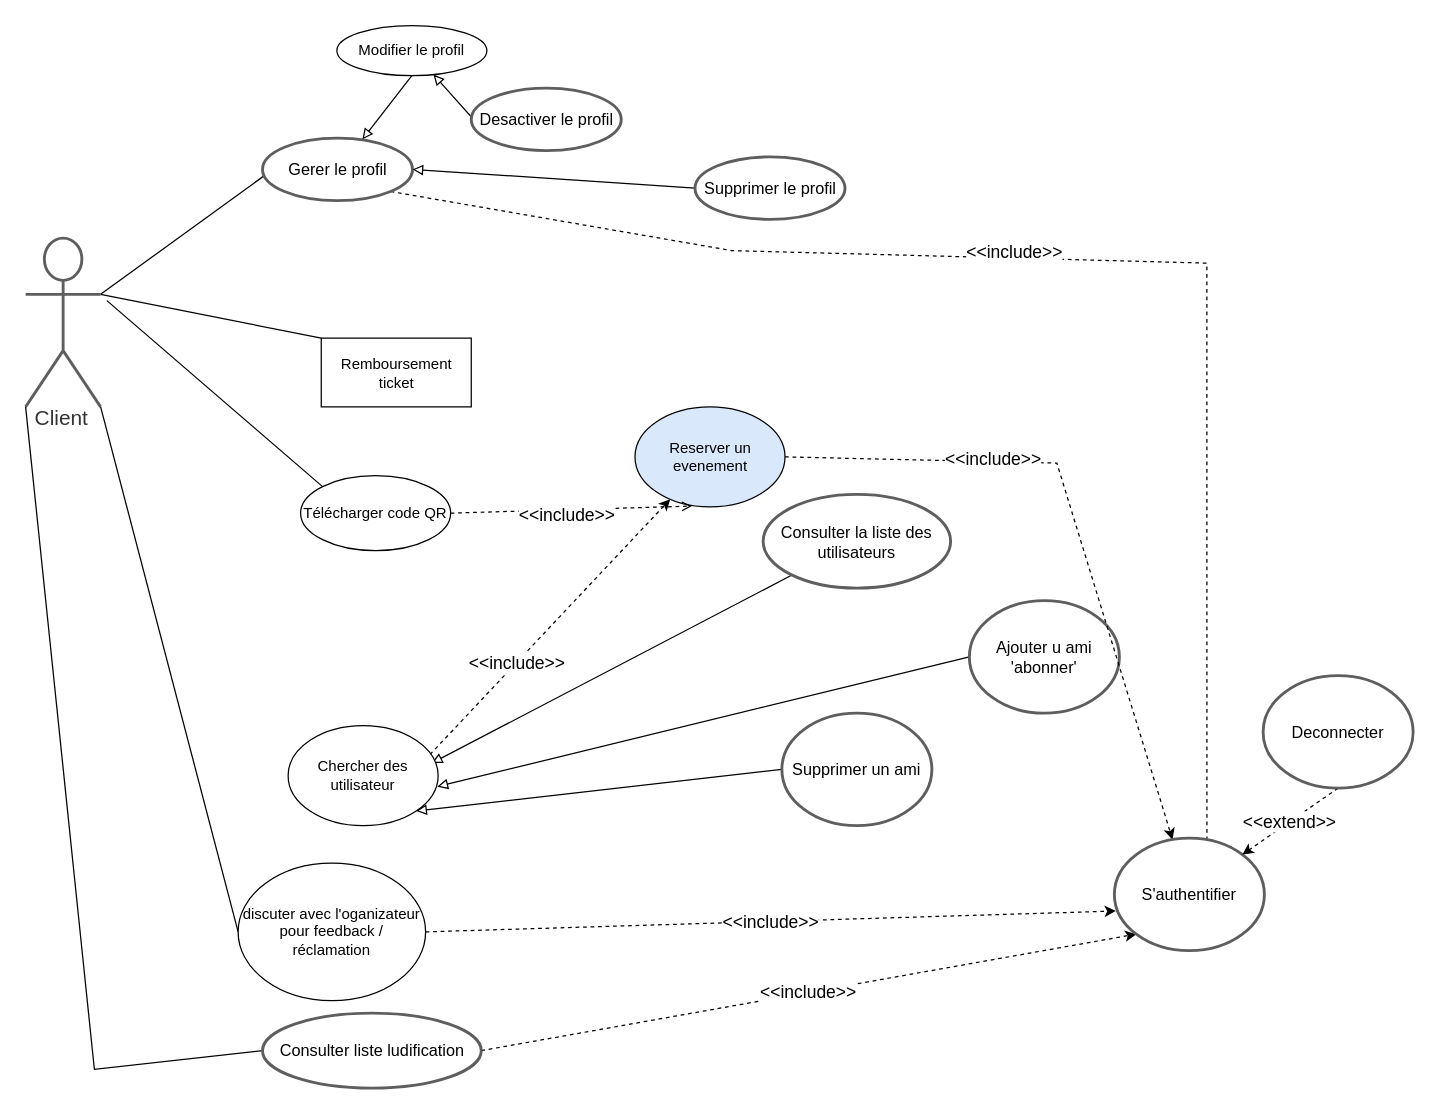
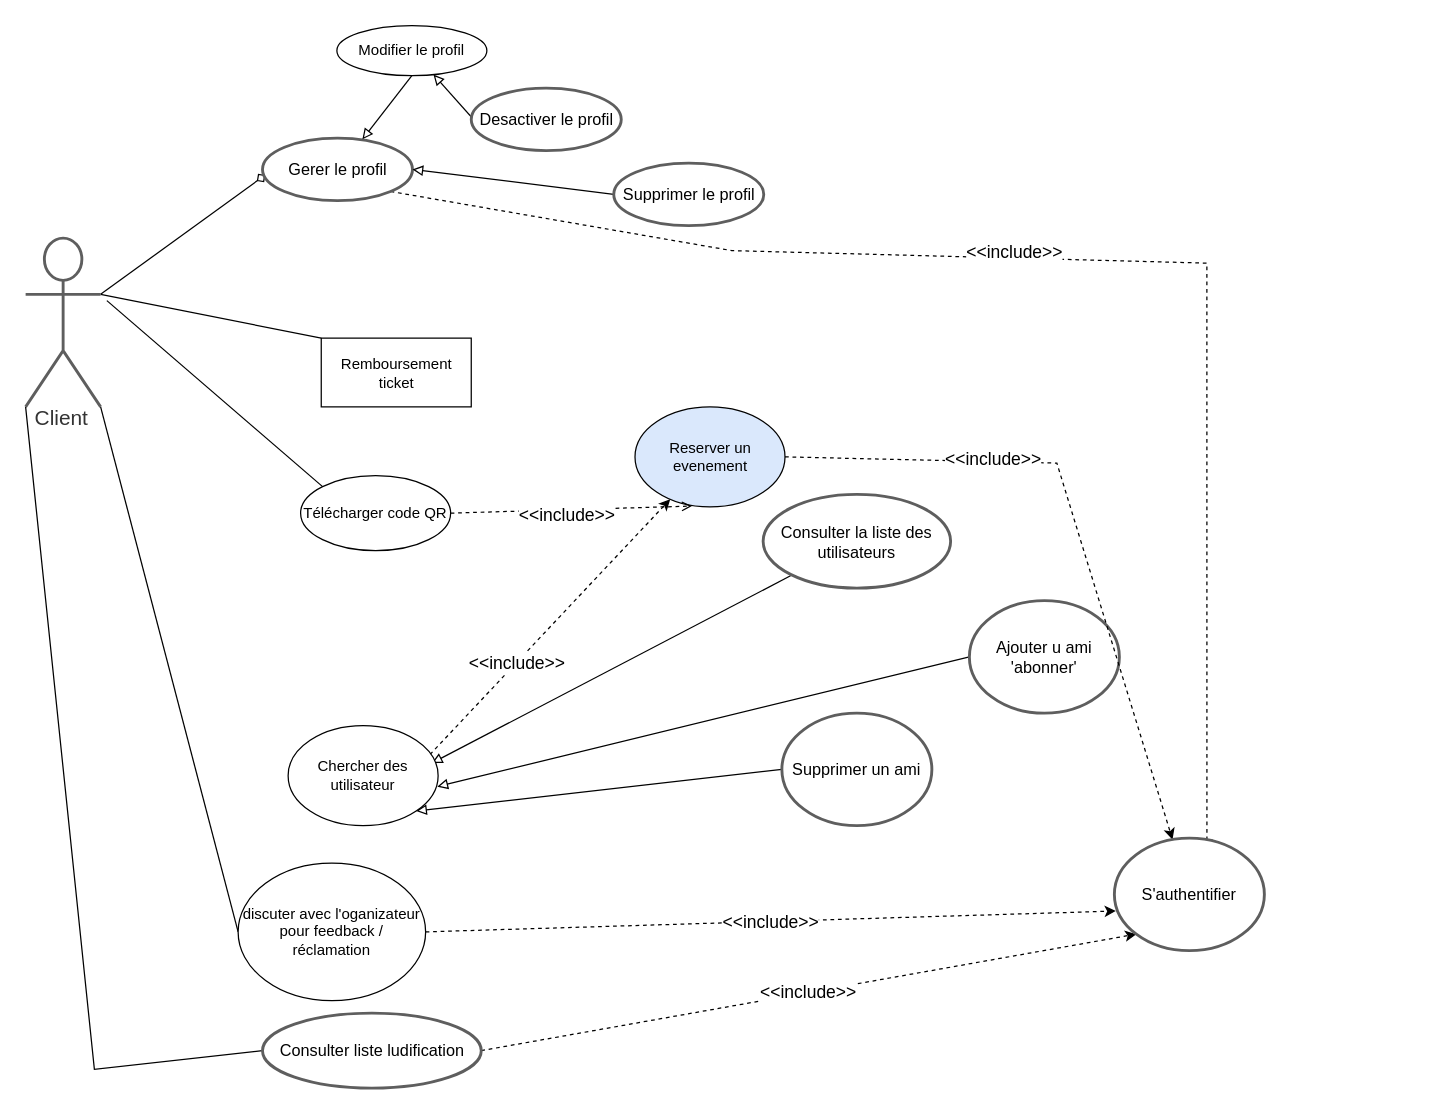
edge "Gerer le profil" -- "Client": arrowhead none -> diamond
node "Supprimer le profil": moved (770, 188) -> (689, 194)
node "Deconnecter": removed
edge "Deconnecter" -> "S'authentifier": removed, label "<<extend>>"
